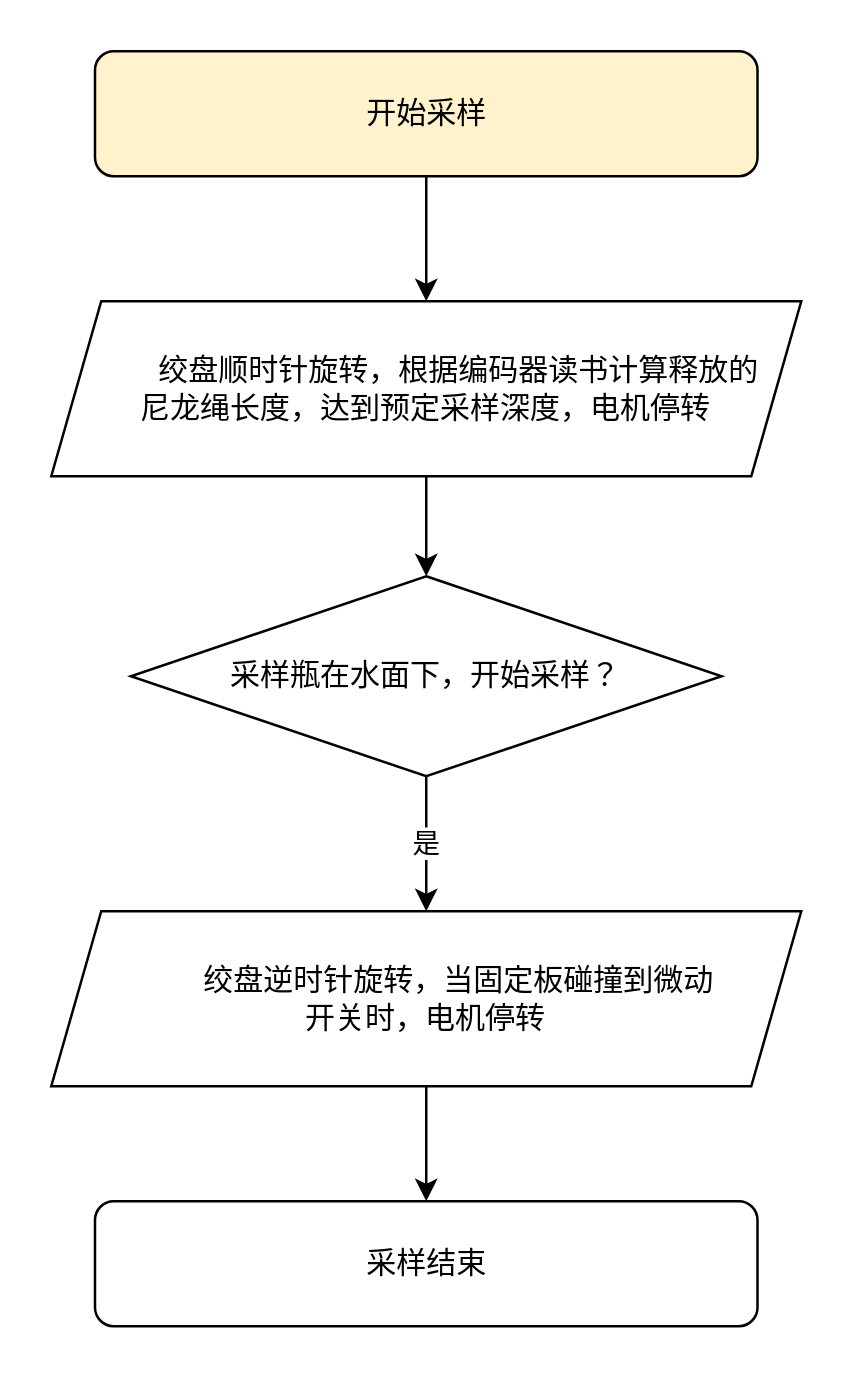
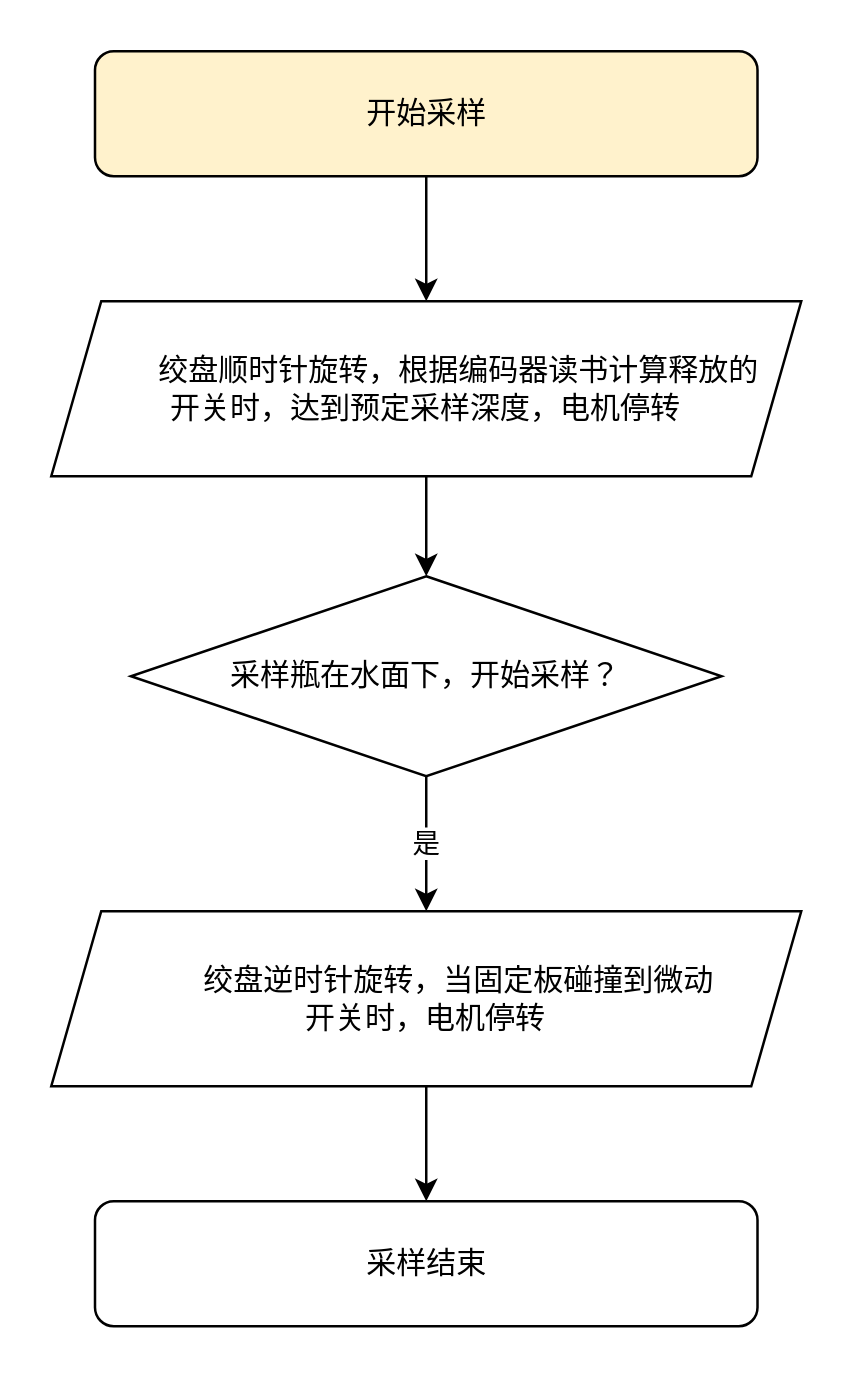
node "绞盘顺时针旋转，根据编码器读书计算释放的 尼龙绳长度，达到预定采样深度，电机停转": label "绞盘顺时针旋转，根据编码器读书计算释放的 尼龙绳长度，达到预定采样深度，电机停转" -> "绞盘顺时针旋转，根据编码器读书计算释放的 开关时，达到预定采样深度，电机停转"
